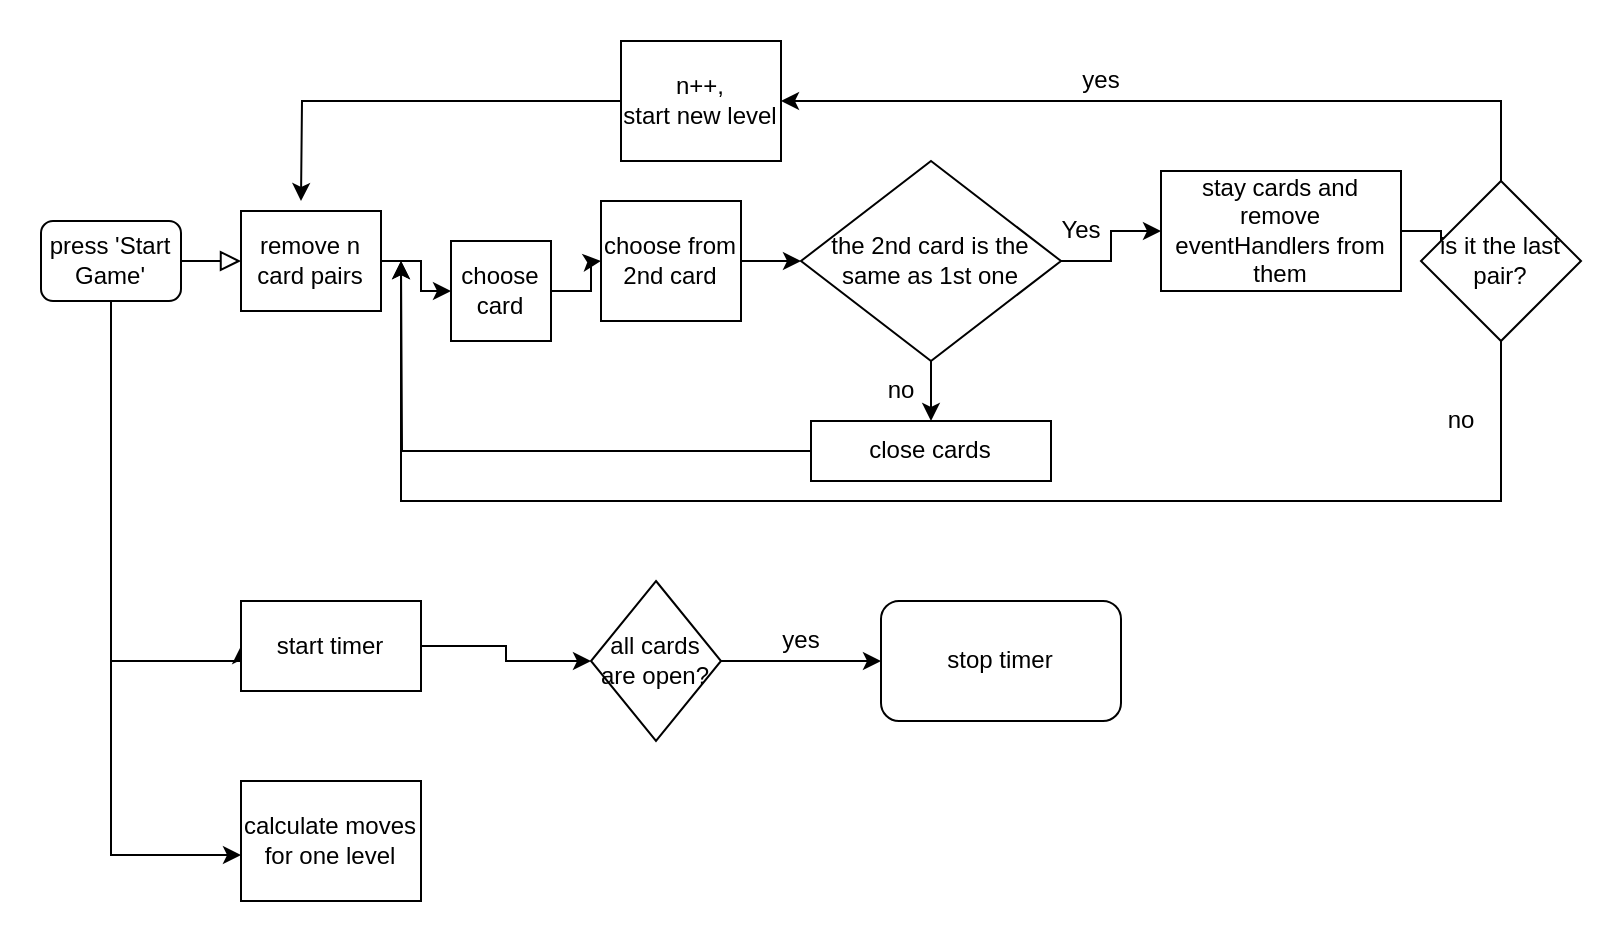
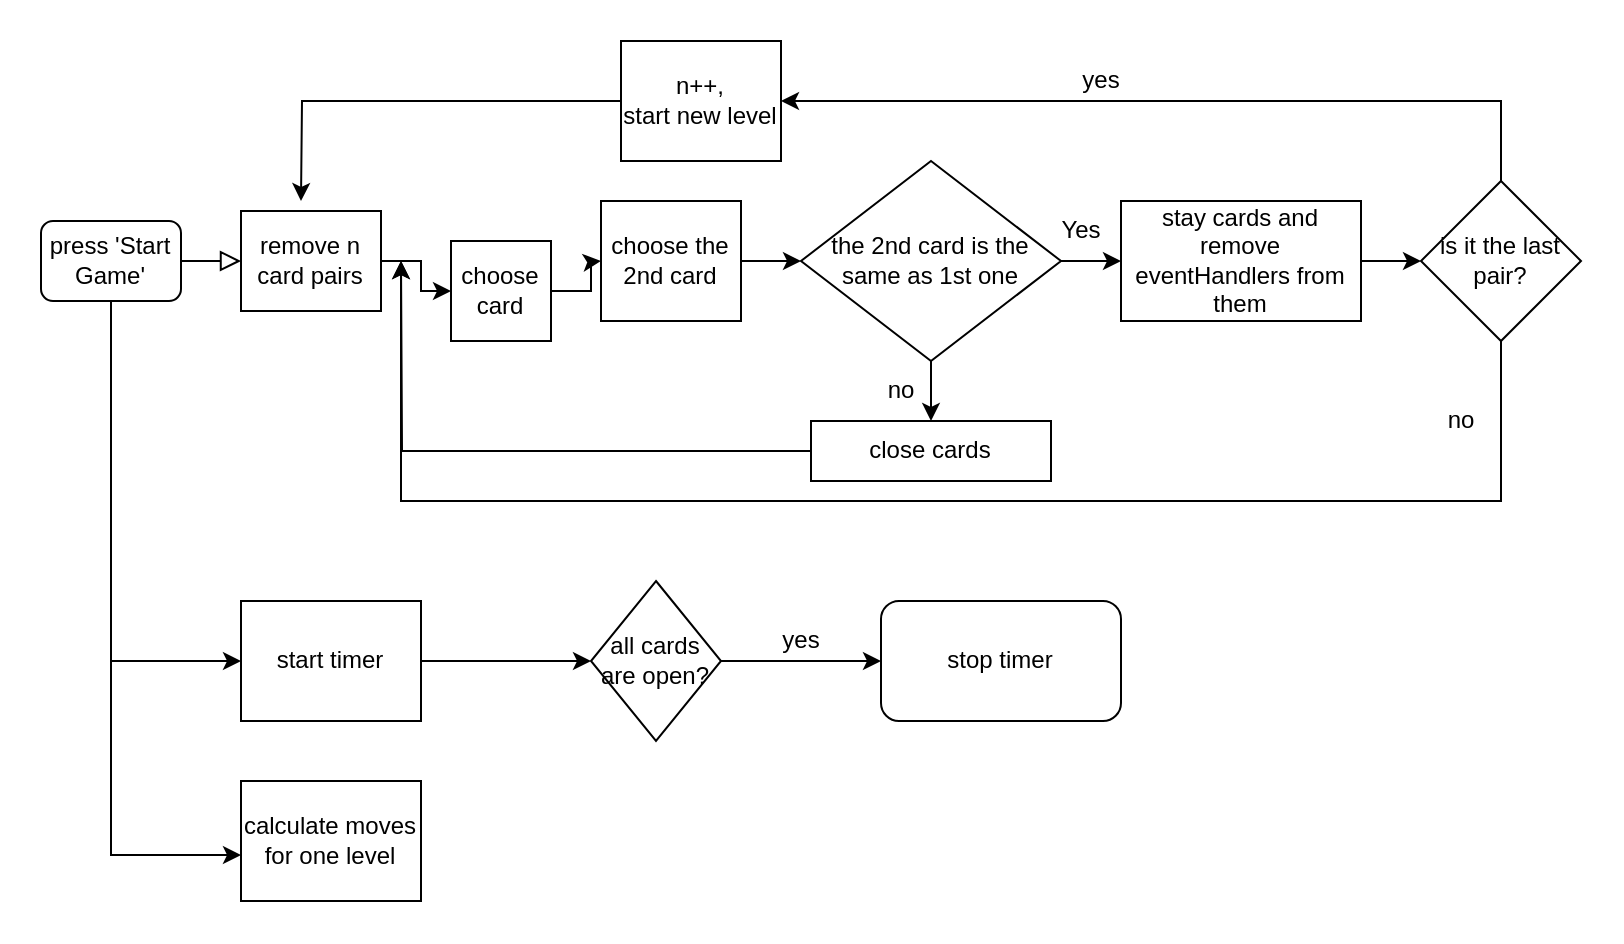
node "stay cards and remove eventHandlers from them": moved (1281, 231) -> (1241, 261)
node "choose from 2nd card": label "choose from 2nd card" -> "choose the 2nd card"
node "start timer": size 180x90 -> 180x120
